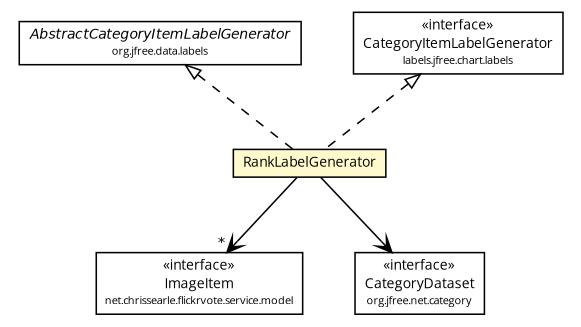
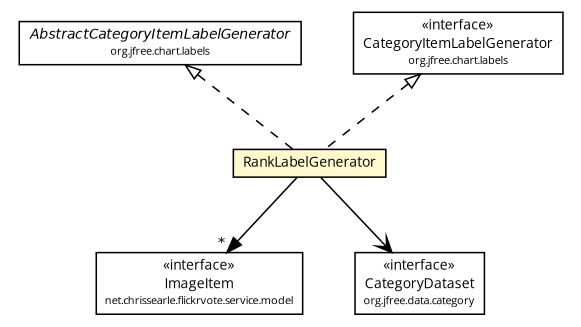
node "AbstractCategoryItemLabelGenerator": text "org.jfree.data.labels" -> "org.jfree.chart.labels"
node "CategoryItemLabelGenerator": text "labels.jfree.chart.labels" -> "org.jfree.chart.labels"
edge "RankLabelGenerator" -> "ImageItem": arrowhead open -> normal
node "CategoryDataset": text "org.jfree.net.category" -> "org.jfree.data.category"
